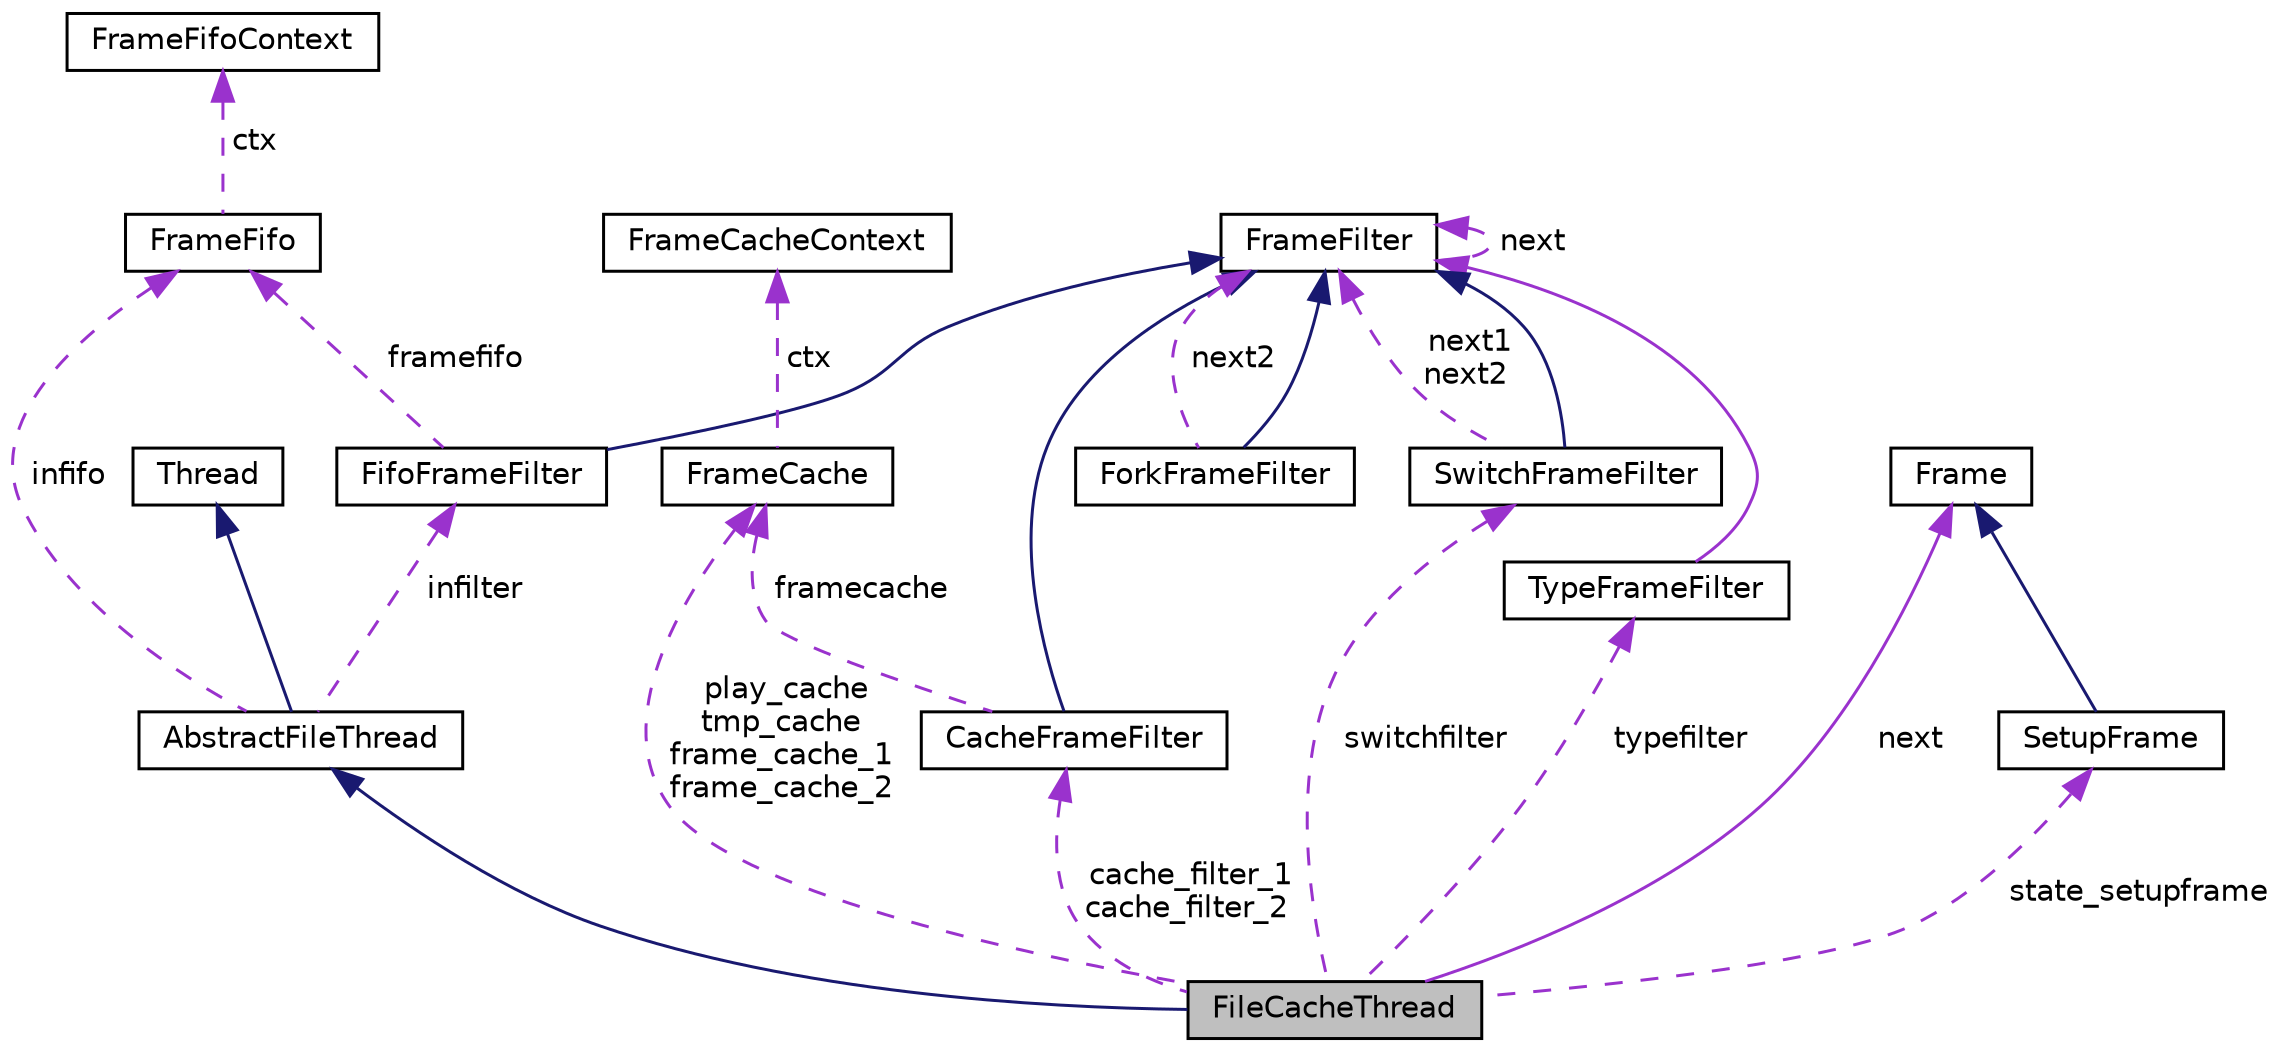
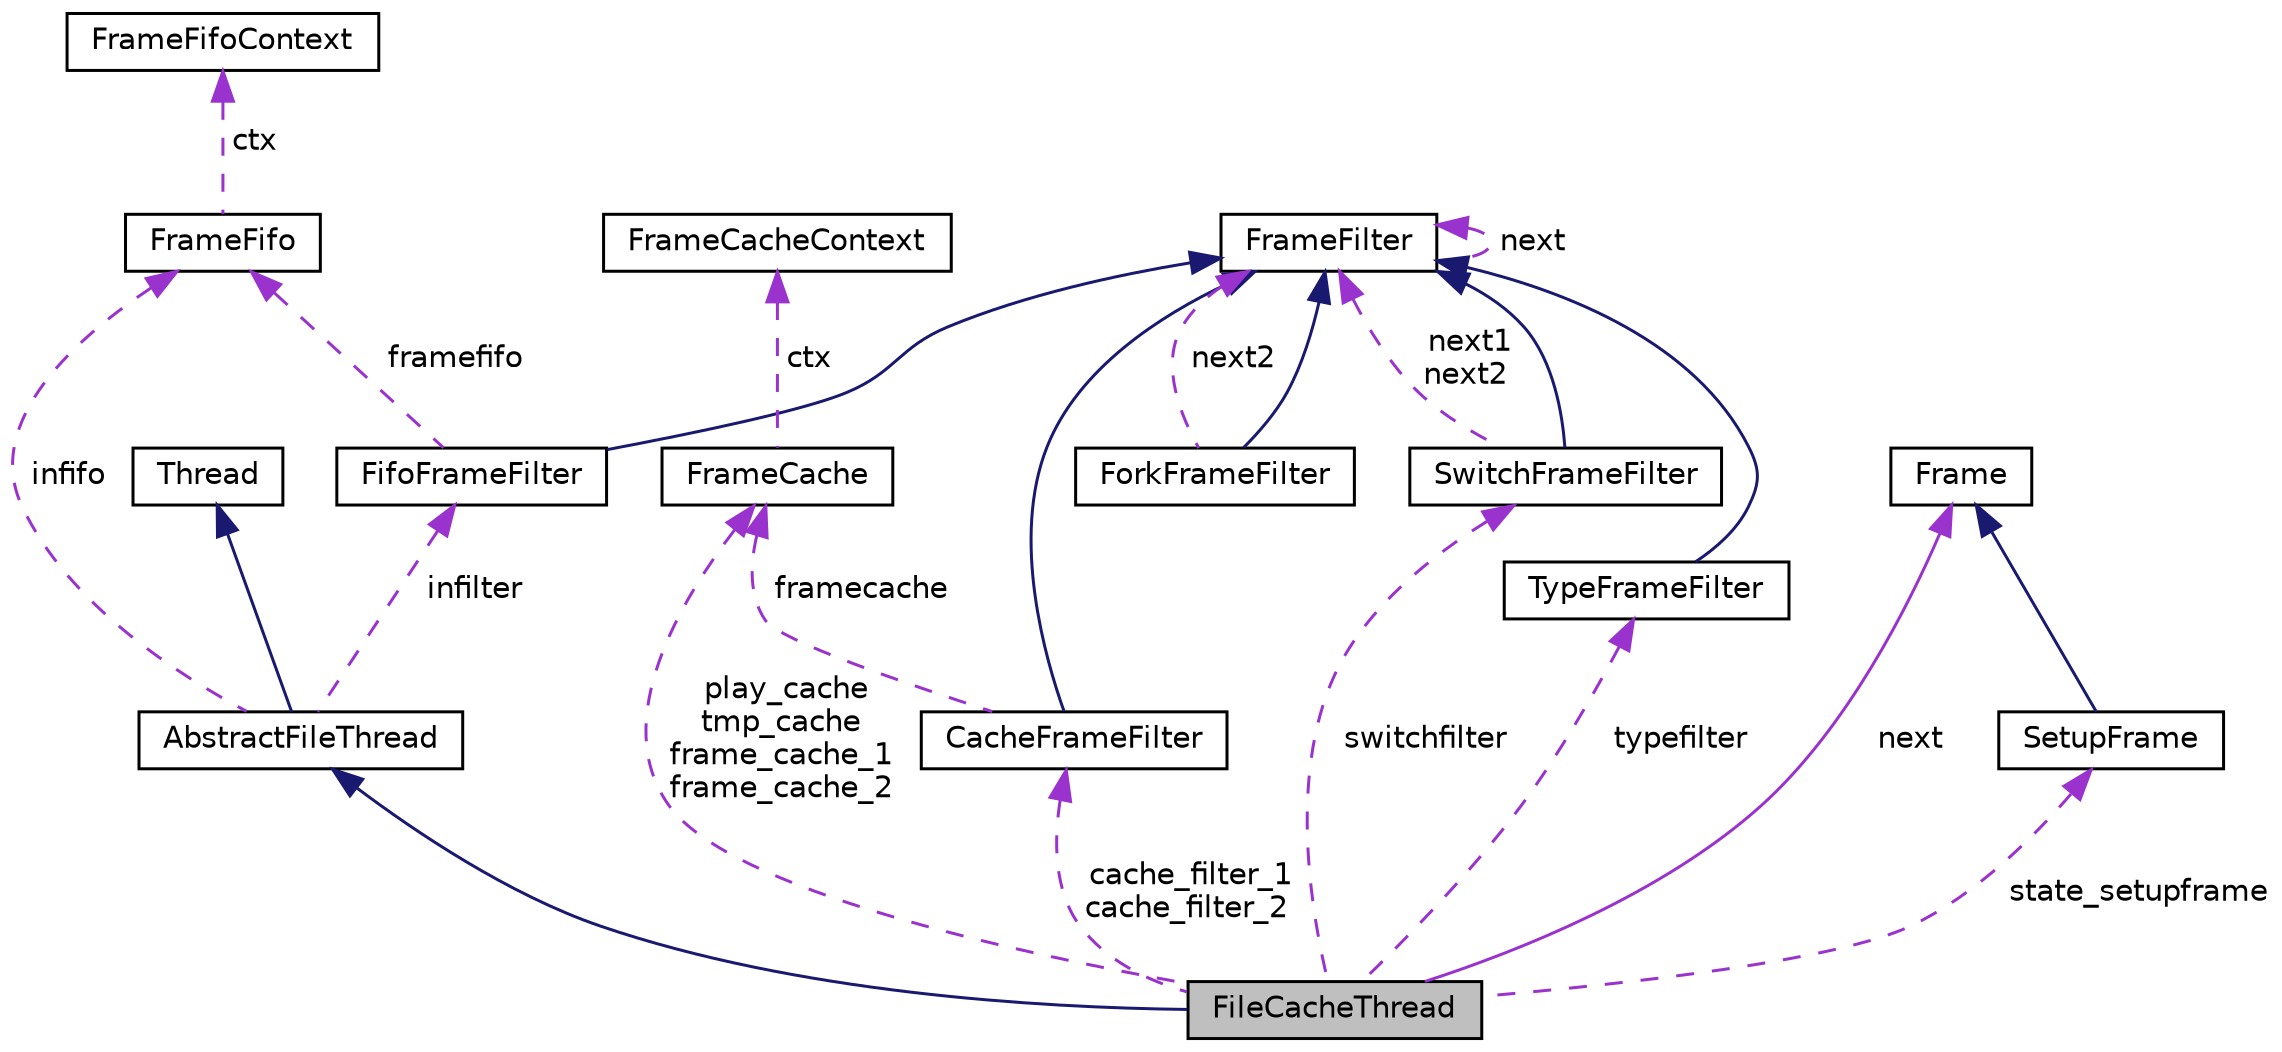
edge "TypeFrameFilter" -> "FrameFilter": color darkorchid3 -> midnightblue
